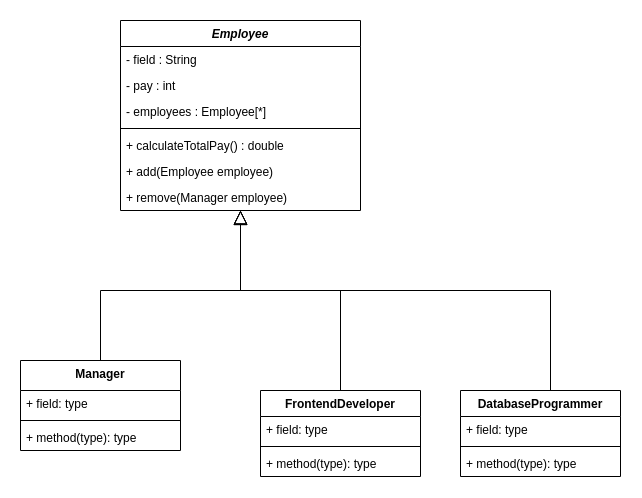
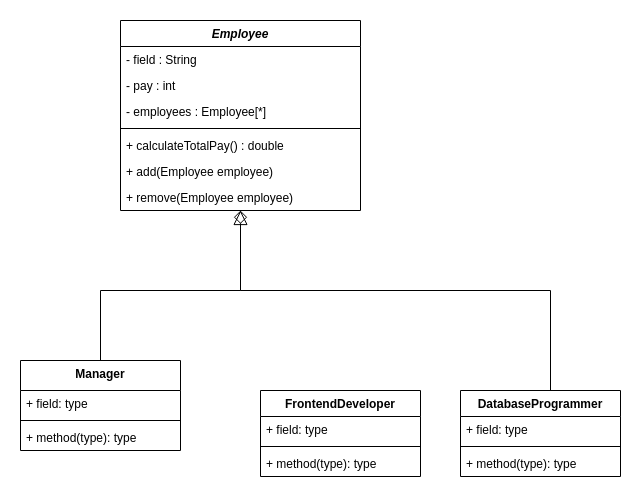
node "+ remove(Manager employee)": label "+ remove(Manager employee)" -> "+ remove(Employee employee)"
edge "DatabaseProgrammer" -> "Employee": arrowhead block -> diamond
edge "FrontendDeveloper" -> "Employee": removed
